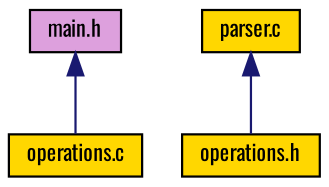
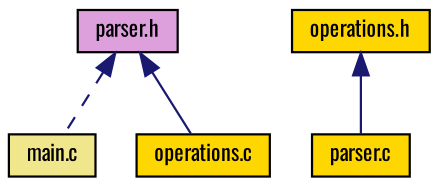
node "main.h": label "main.h" -> "parser.h"
edge "operations.h" -> "parser.c": reversed
node "main.c": added
